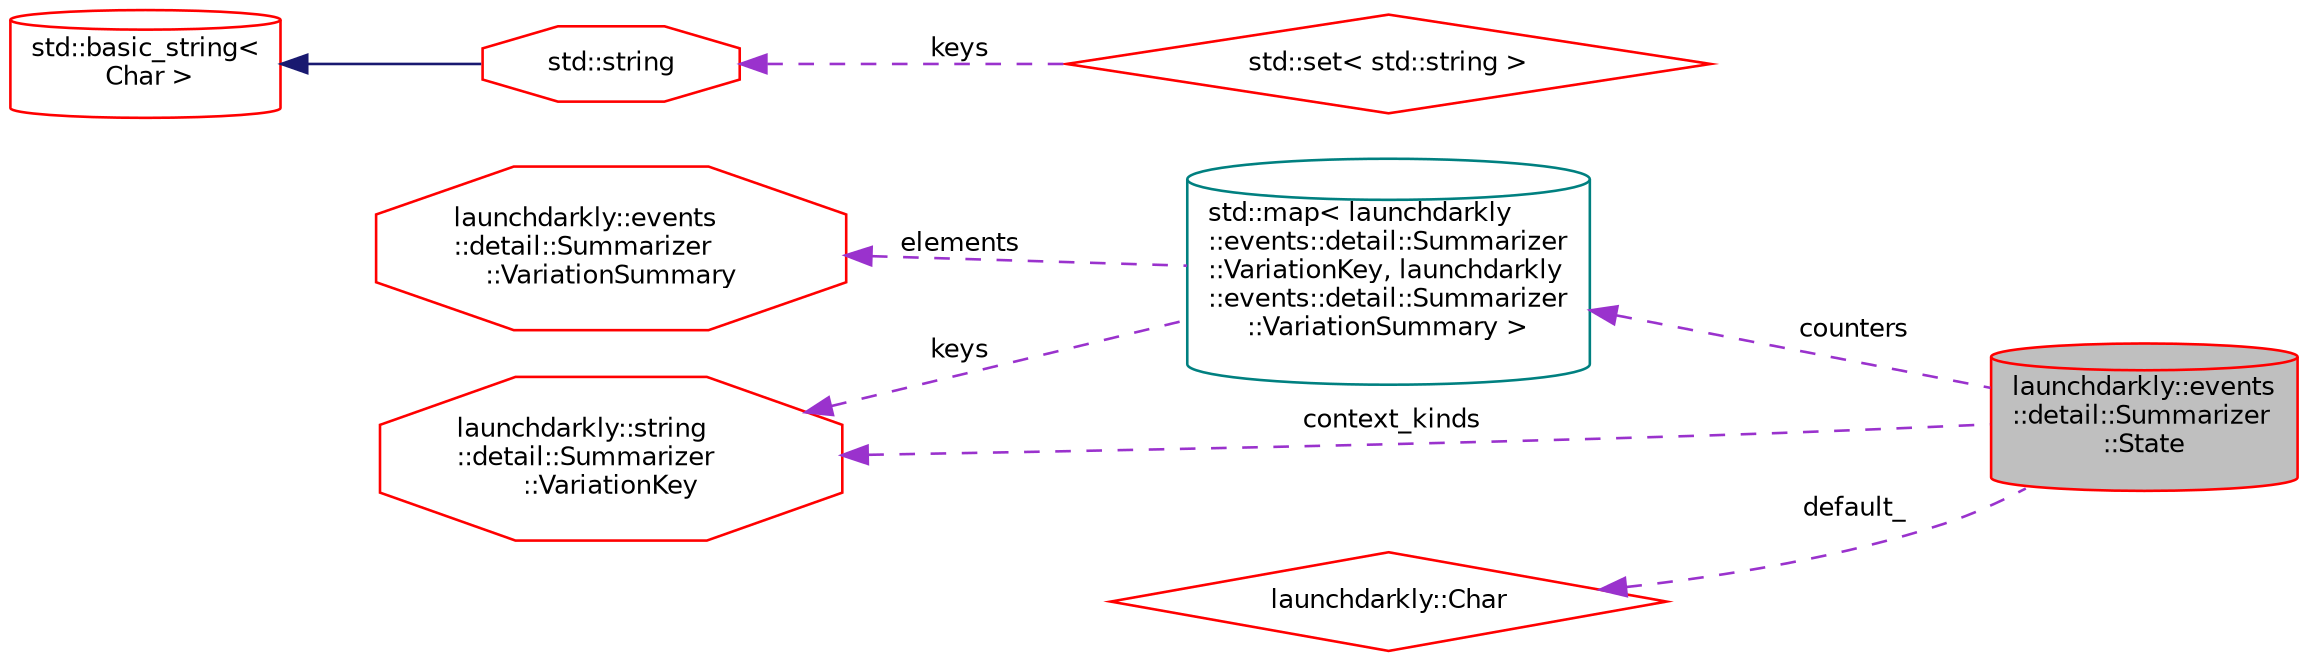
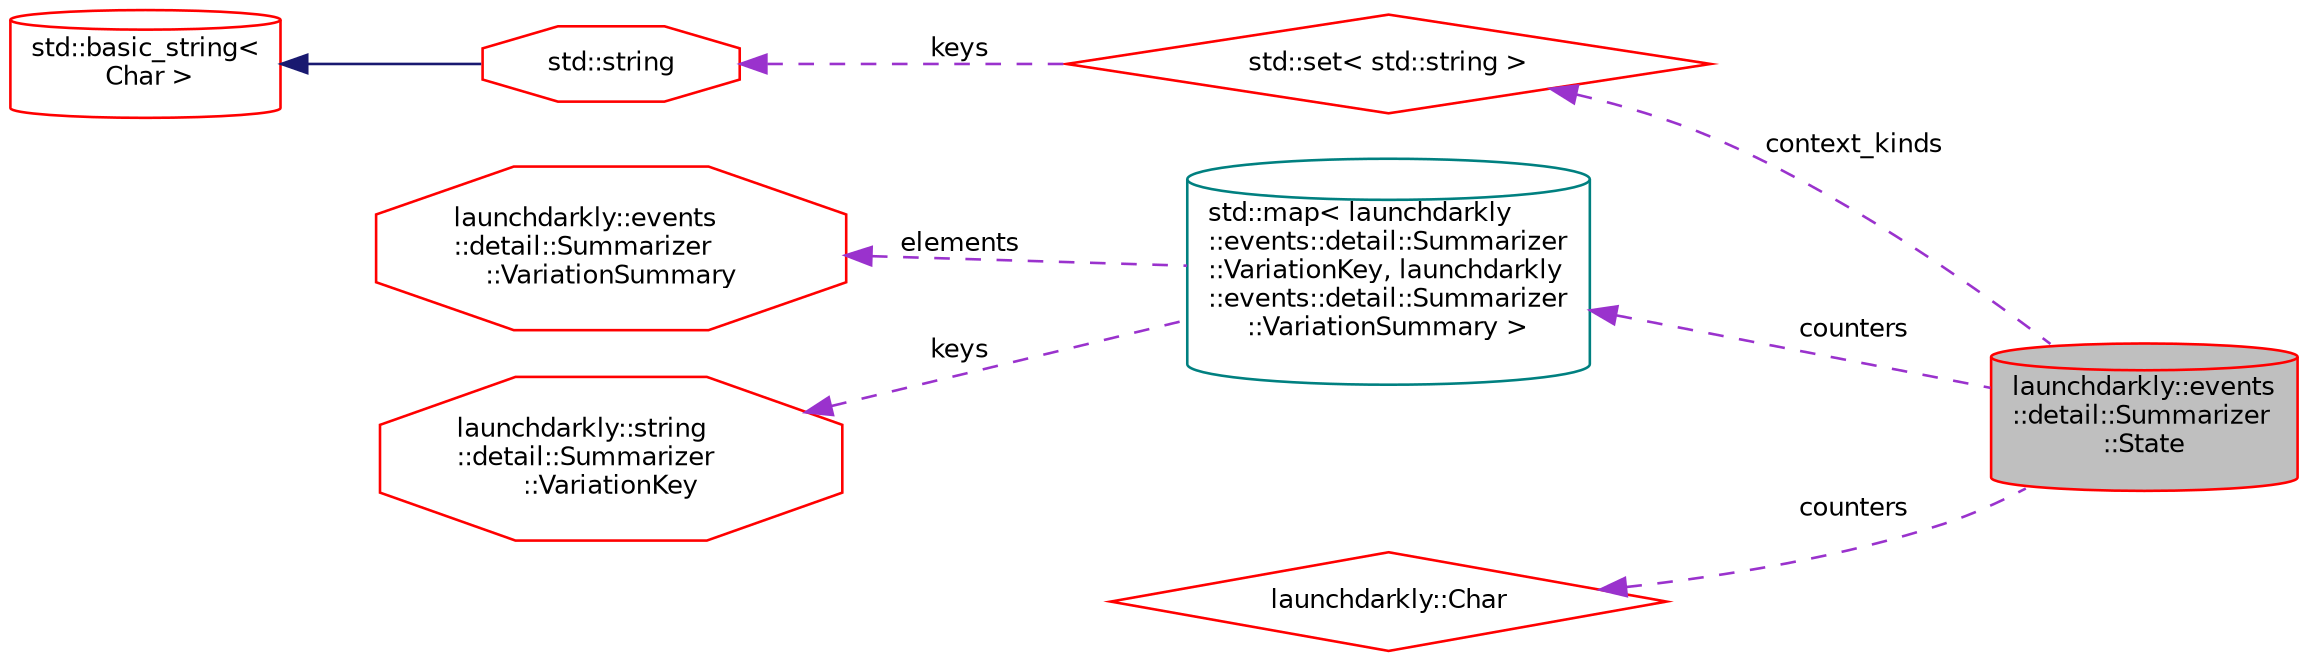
edge "launchdarkly::events ::detail::Summarizer ::State" -> "launchdarkly::string ::detail::Summarizer ::VariationKey": now "launchdarkly::events ::detail::Summarizer ::State" -> "std::set< std::string >"
edge "launchdarkly::events ::detail::Summarizer ::State" -> "launchdarkly::Char": label " default_" -> " counters"
